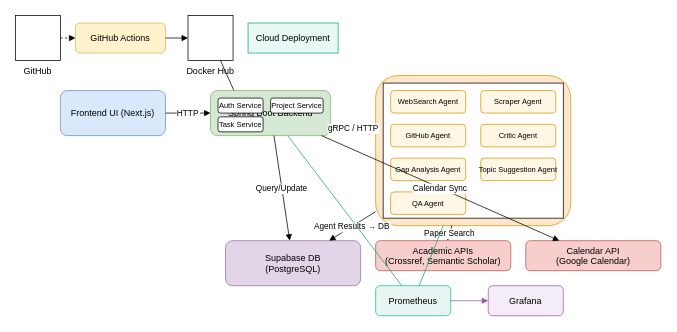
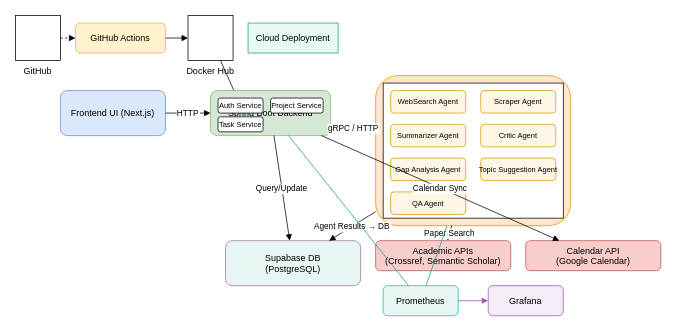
node "GitHub Agent": label "GitHub Agent" -> "Summarizer Agent"
node "Supabase DB (PostgreSQL)": fillcolor #e1d5e7 -> #e8f6f3
node "Prometheus": moved (413, 300) -> (420, 300)
